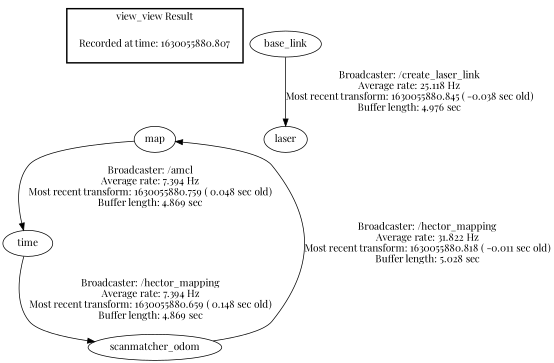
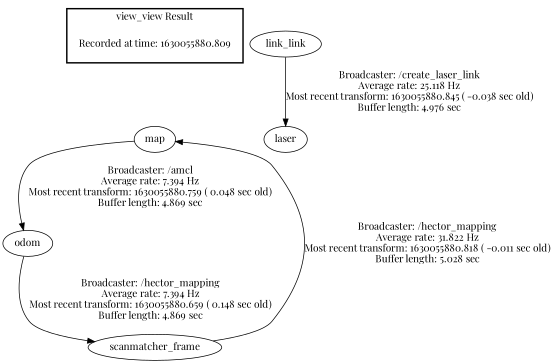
node "Recorded at time: 1630055880.807": label "Recorded at time: 1630055880.807" -> "Recorded at time: 1630055880.809"
node "base_link": label "base_link" -> "link_link"
node "time": label "time" -> "odom"
node "scanmatcher_odom": label "scanmatcher_odom" -> "scanmatcher_frame"
